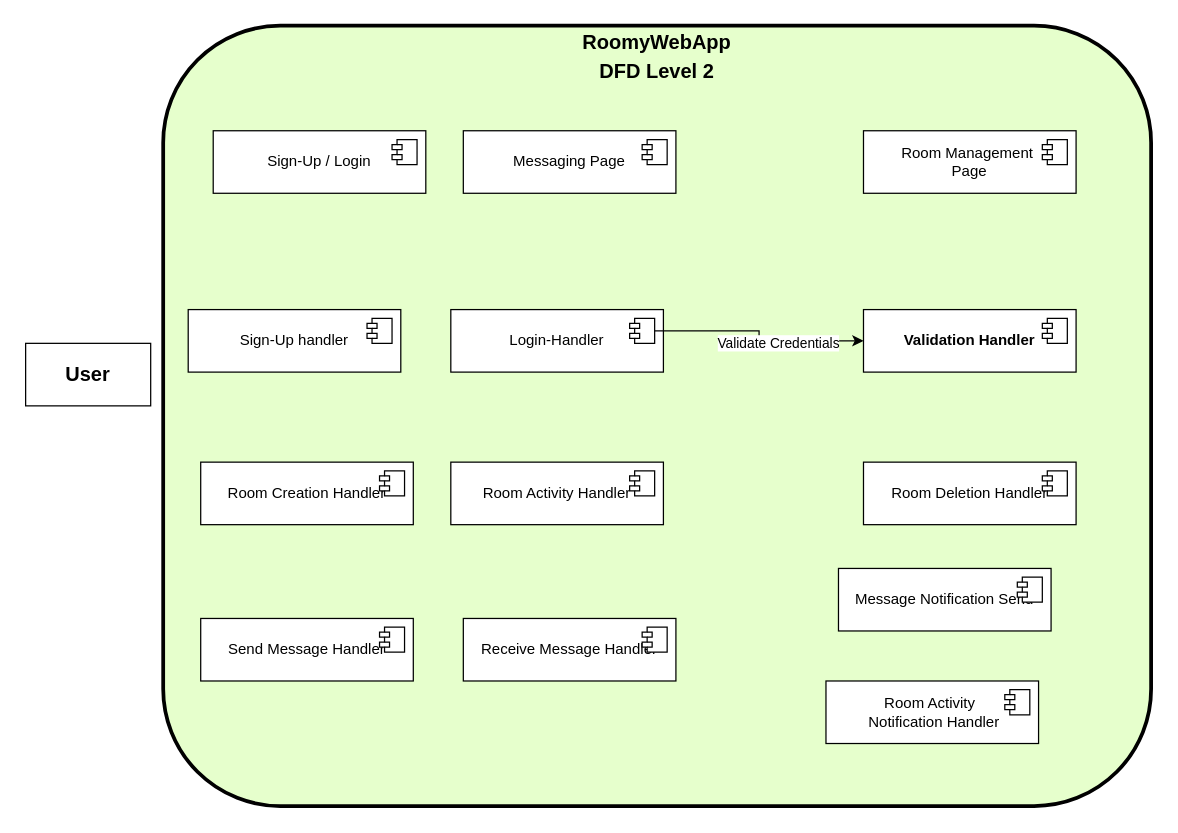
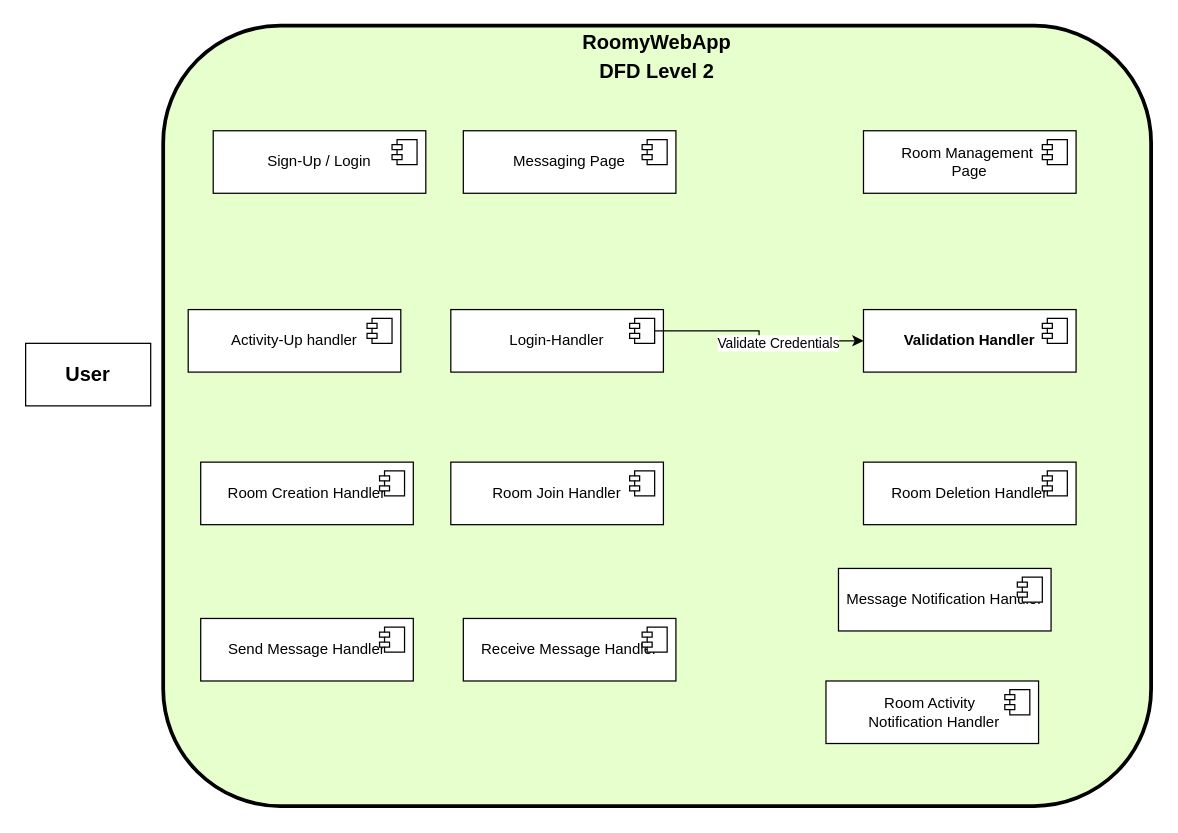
node "Sign-Up handler": label "Sign-Up handler" -> "Activity-Up handler"
node "Room Activity Handler": label "Room Activity Handler" -> "Room Join Handler"
node "Message Notification Send": label "Message Notification Send" -> "Message Notification Handler"
